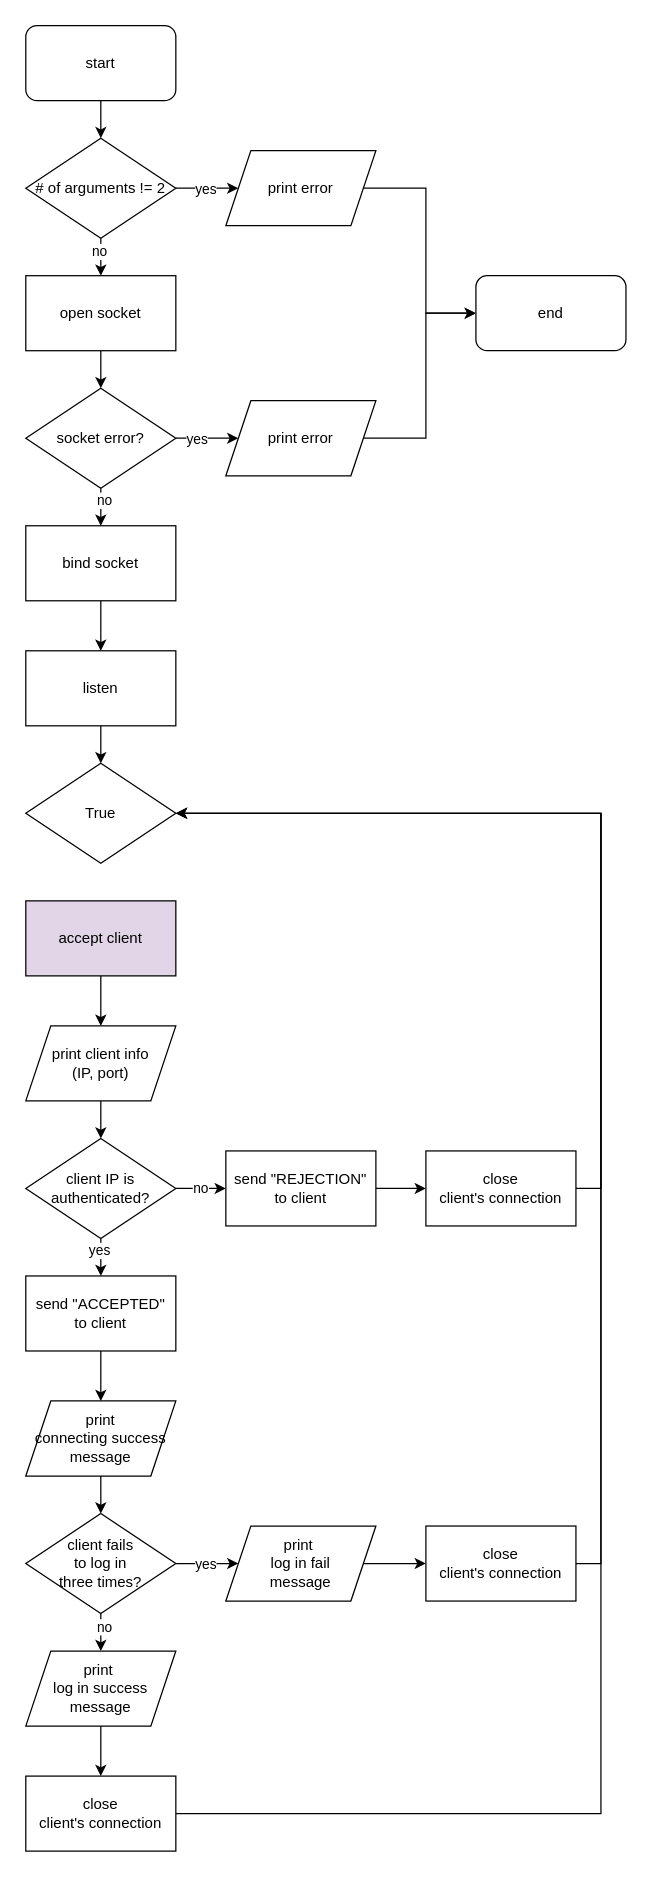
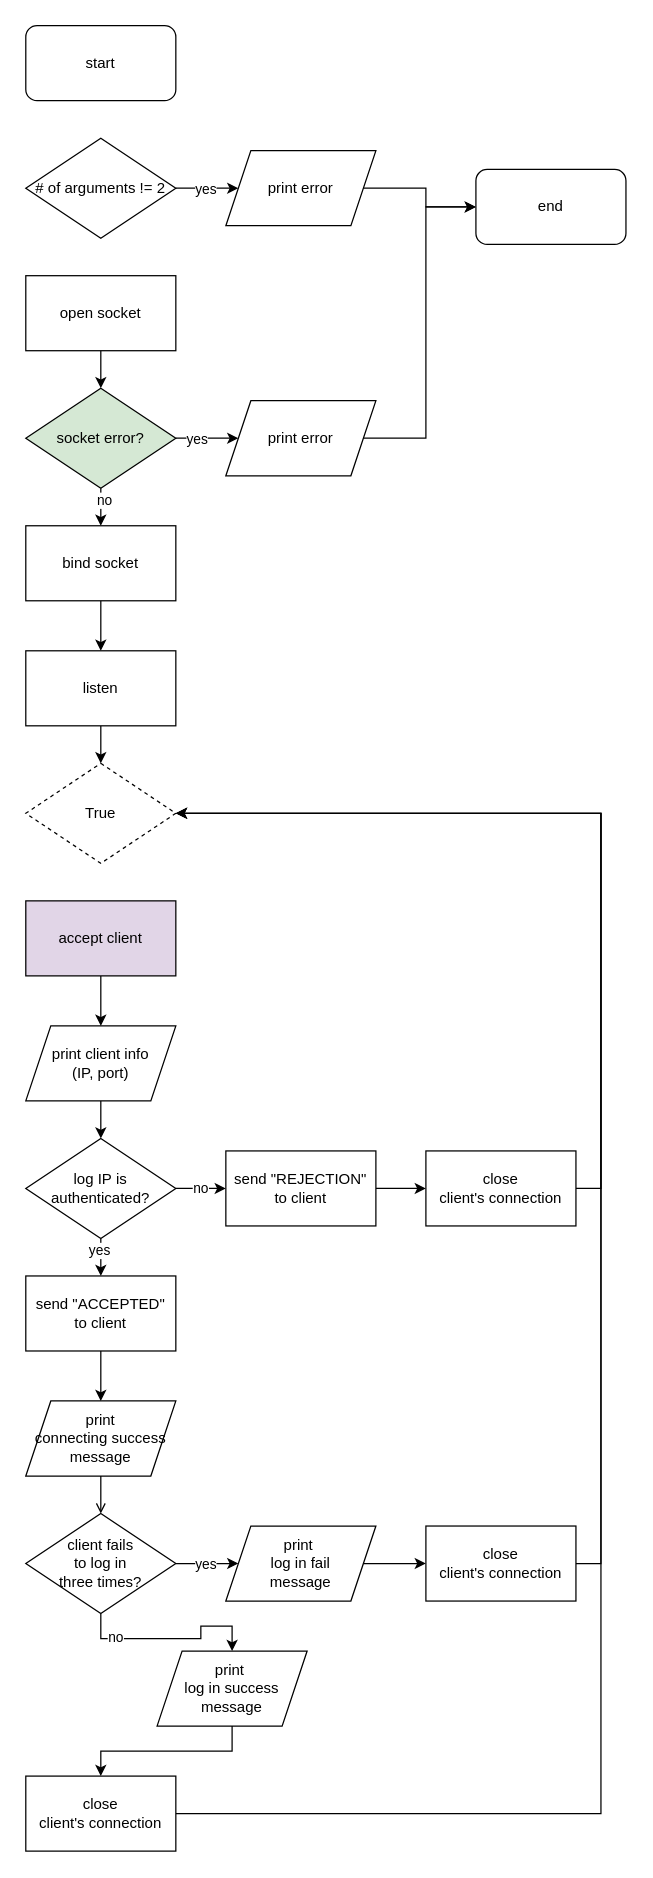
edge "start" -> "# of arguments != 2": removed
edge "# of arguments != 2" -> "open socket": removed, label "no"
node "end": moved (551, 313) -> (551, 207)
node "socket error?": fillcolor #ffffff -> #d5e8d4
node "True": style solid -> dashed
node "client IP is authenticated?": label "client IP is authenticated?" -> "log IP is authenticated?"
edge "print connecting success message" -> "client fails to log in three times?": arrowhead classic -> open
node "print log in success message": moved (101, 1688) -> (232, 1688)
